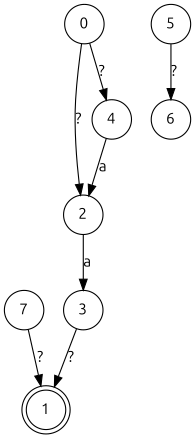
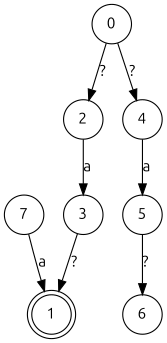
edge "4" -> "2": now "4" -> "5"
edge "7" -> "1": label "?" -> "a"
